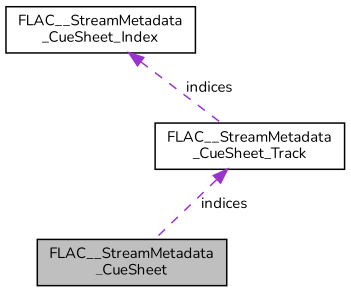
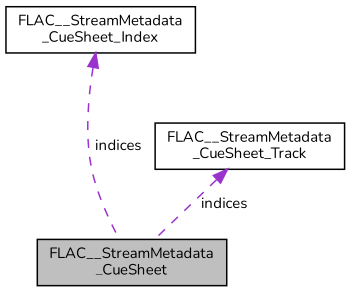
edge "FLAC__StreamMetadata _CueSheet_Track" -> "FLAC__StreamMetadata _CueSheet_Index": now "FLAC__StreamMetadata _CueSheet" -> "FLAC__StreamMetadata _CueSheet_Index"
